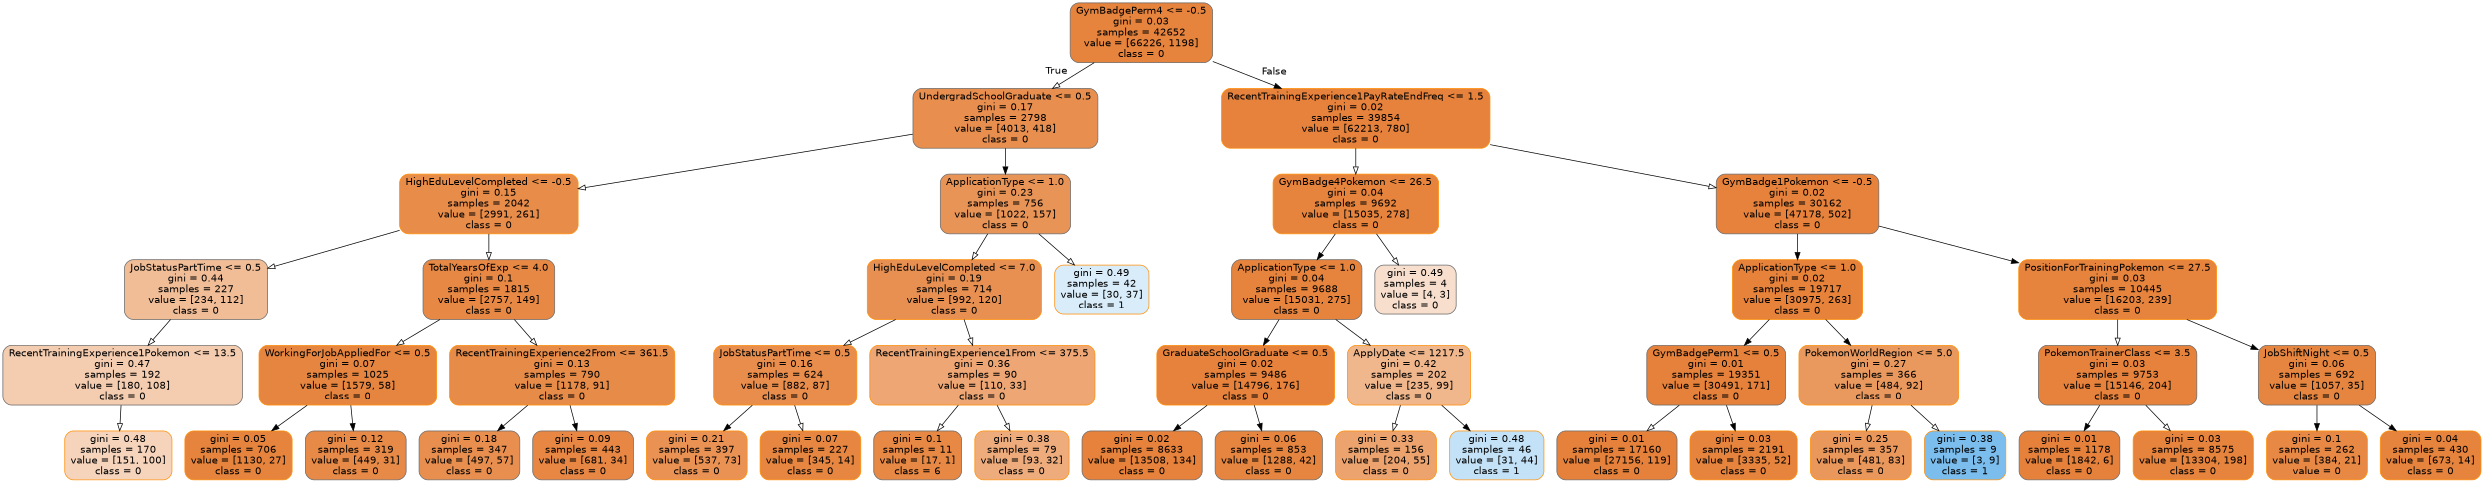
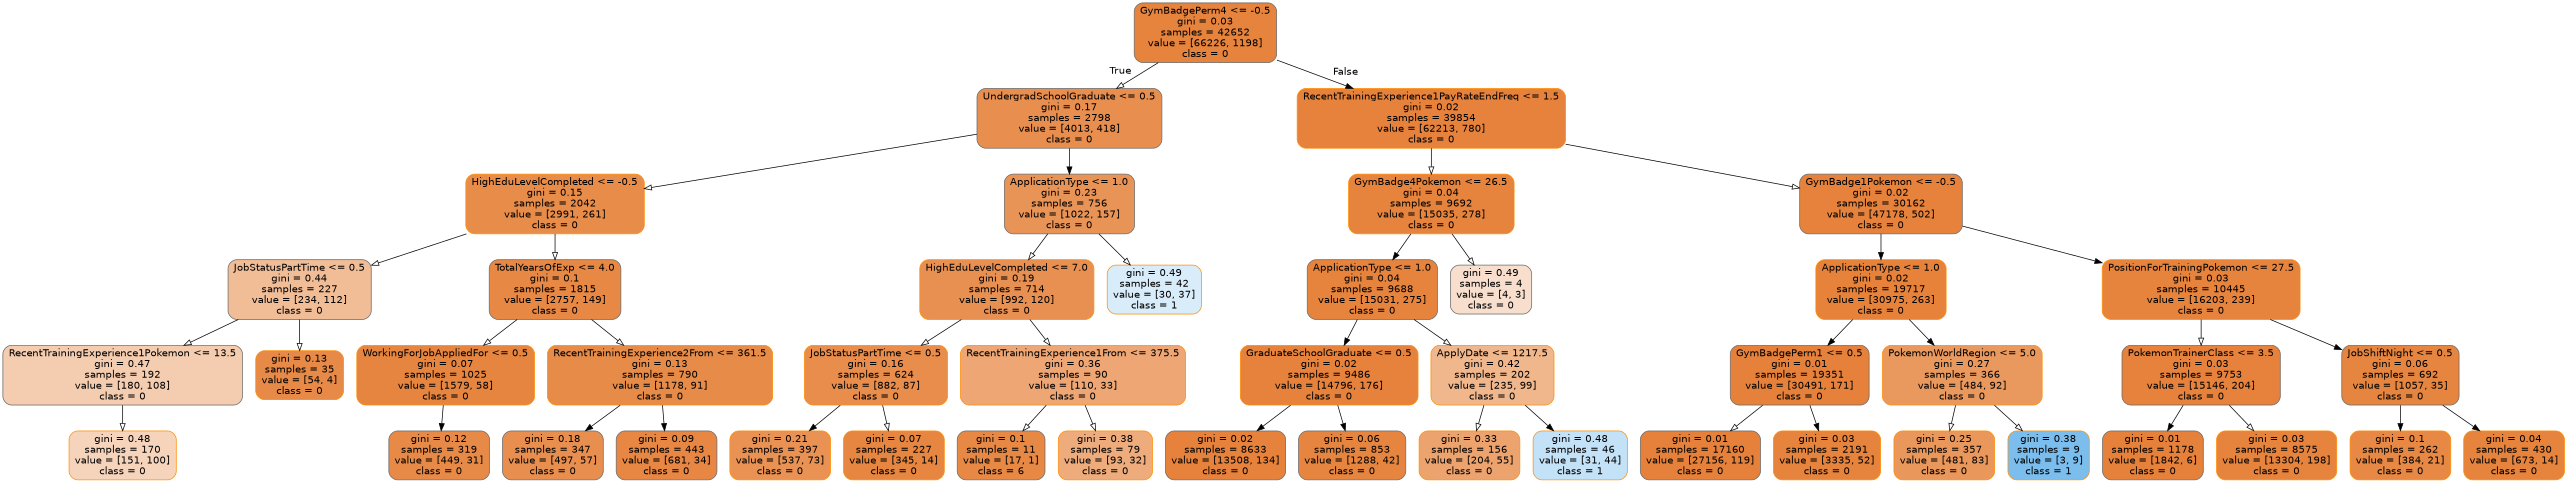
node "gini = 0.13 samples = 35 value = [54, 4] class = 0": added
node "gini = 0.05 samples = 706 value = [1130, 27] class = 0": removed
node "gini = 0.1 samples = 262 value = [384, 21] value = 0": label "gini = 0.1 samples = 262 value = [384, 21] value = 0" -> "gini = 0.1 samples = 262 value = [384, 21] class = 0"
